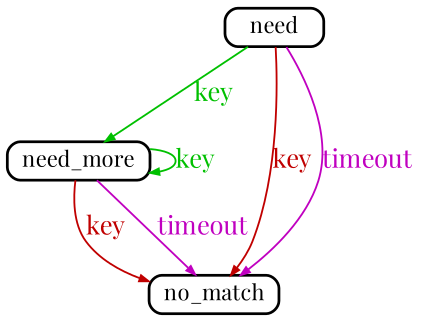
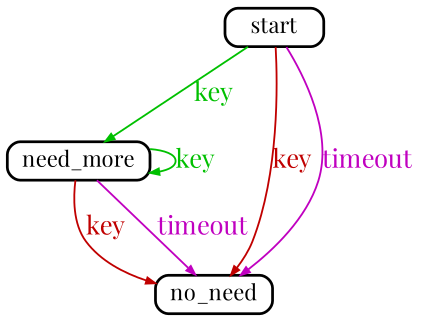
node "need": label "need" -> "start"
node "no_match": label "no_match" -> "no_need"
